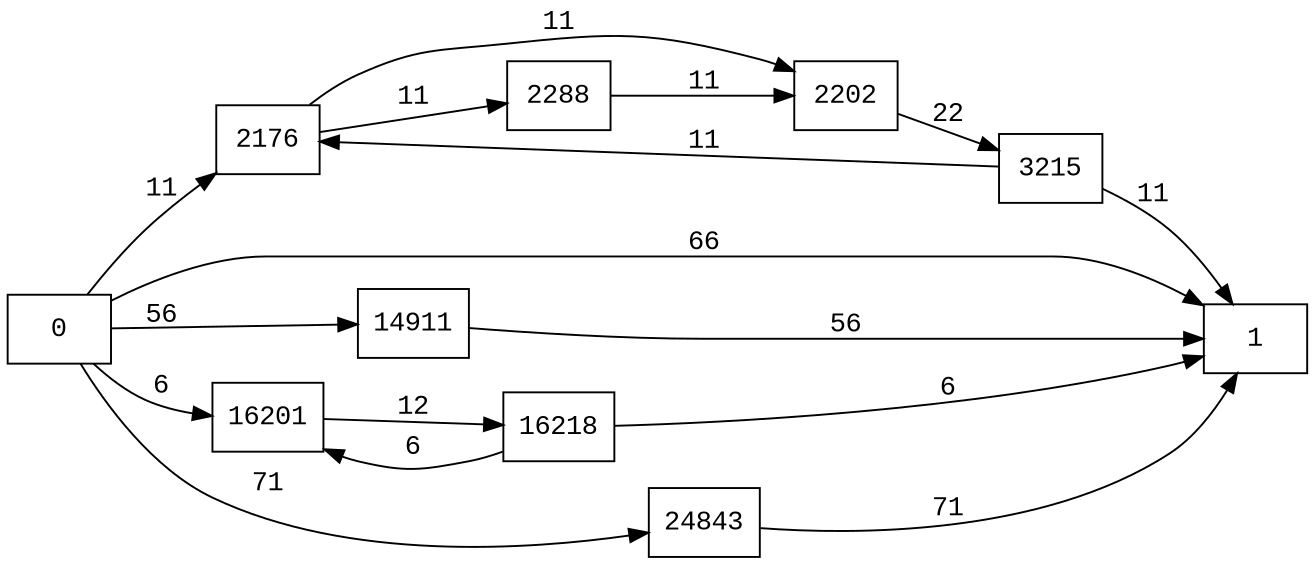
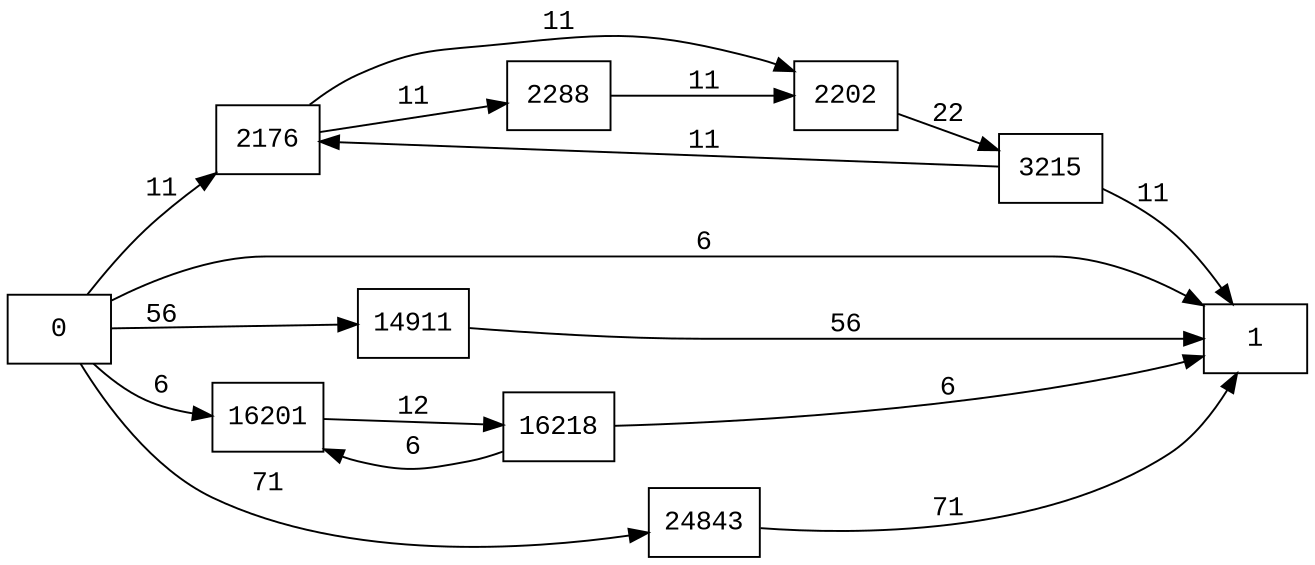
edge "0" -> "1": label "66" -> "6"
